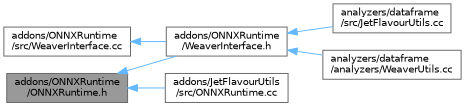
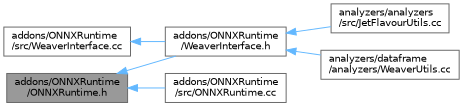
node "analyzers/dataframe /src/JetFlavourUtils.cc": label "analyzers/dataframe /src/JetFlavourUtils.cc" -> "analyzers/analyzers /src/JetFlavourUtils.cc"
node "addons/JetFlavourUtils /src/ONNXRuntime.cc": label "addons/JetFlavourUtils /src/ONNXRuntime.cc" -> "addons/ONNXRuntime /src/ONNXRuntime.cc"
